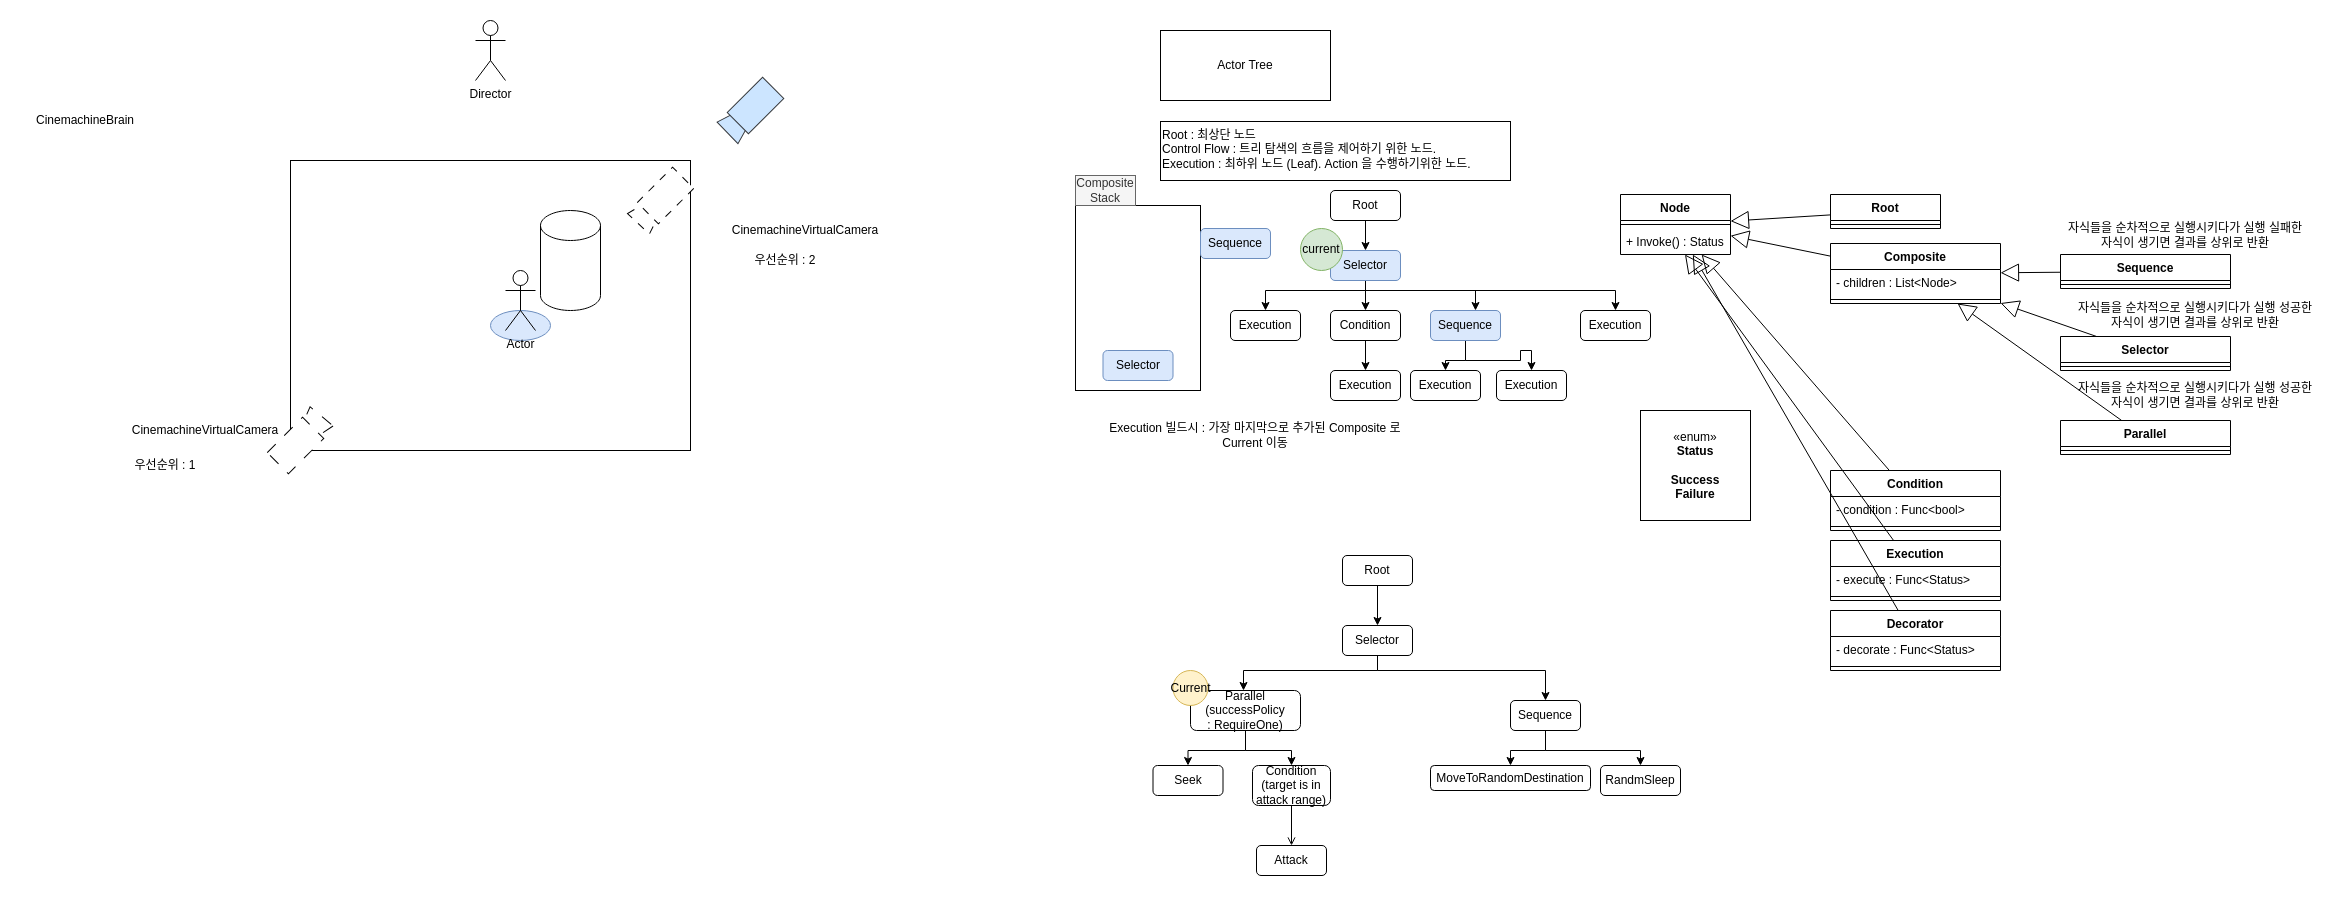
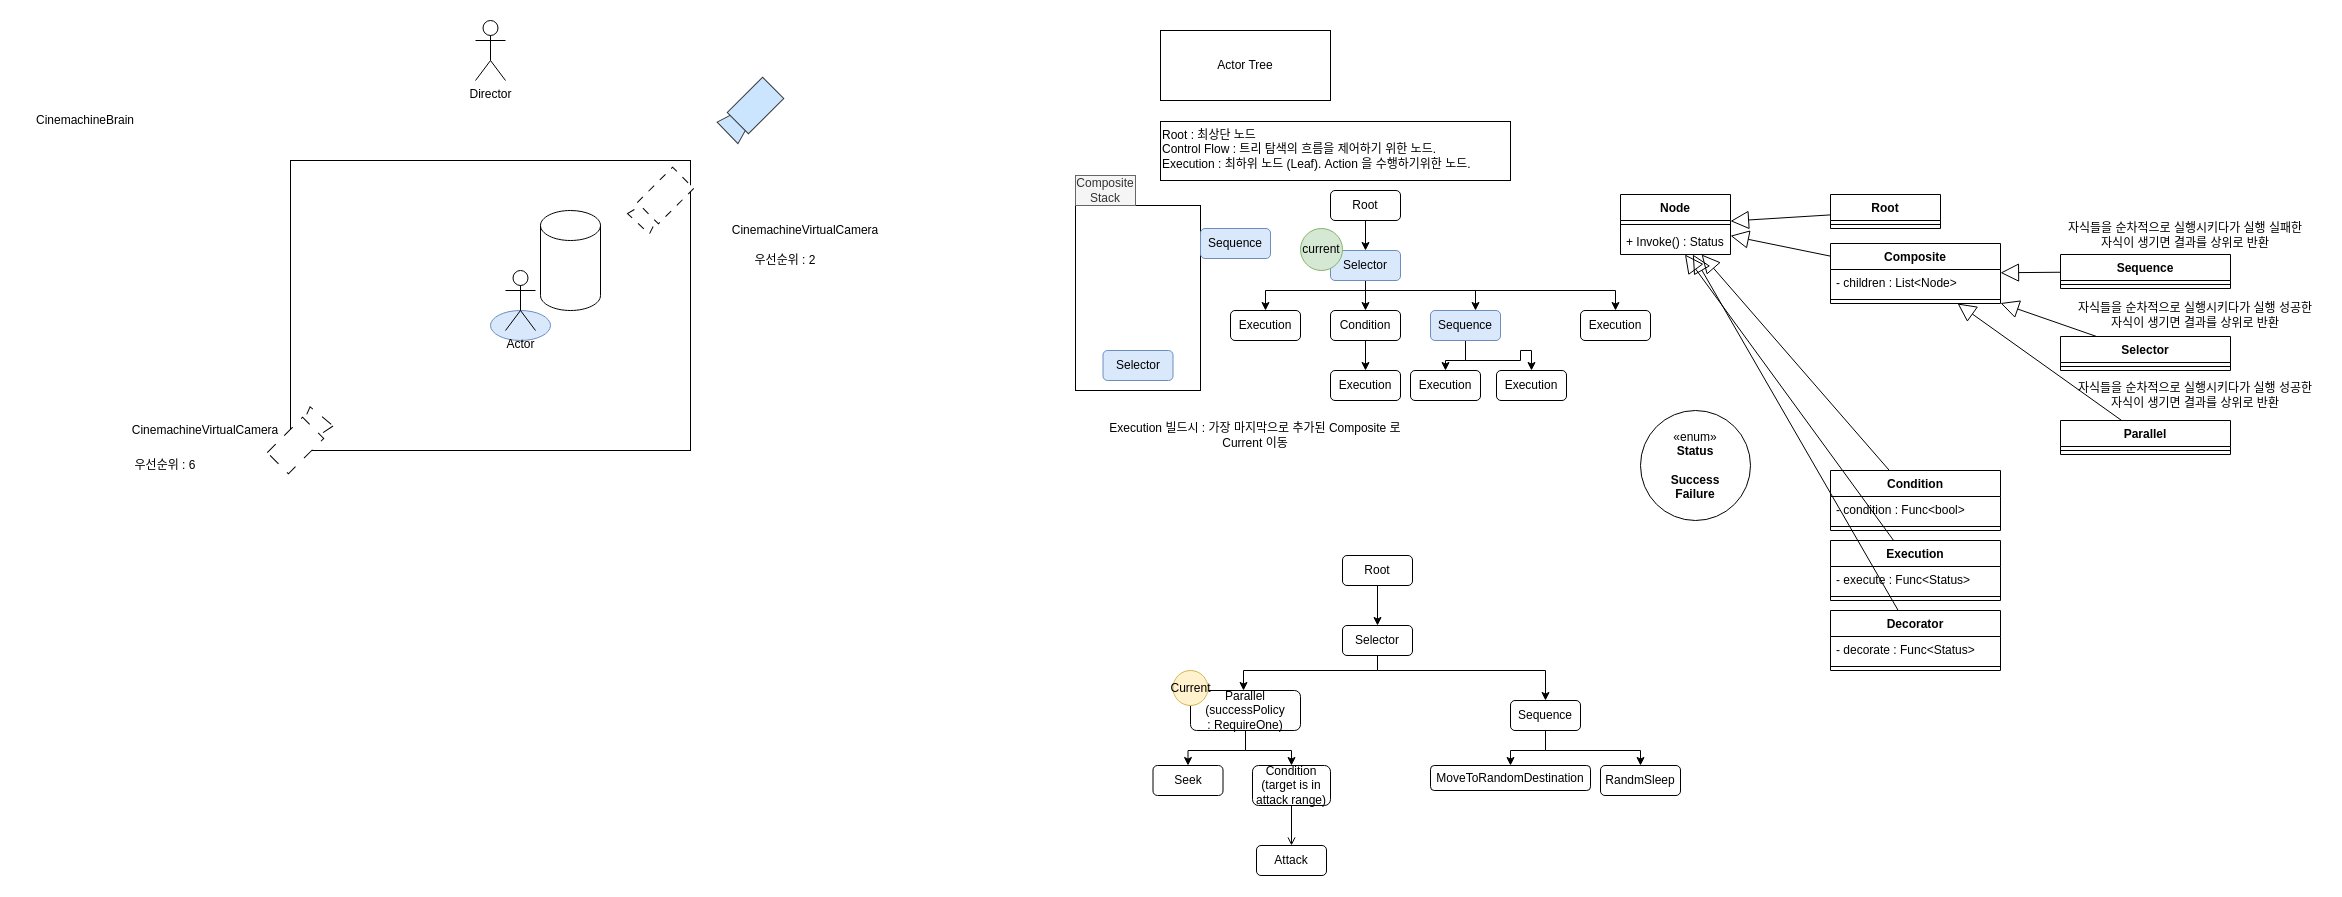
node "우선순위 : 1": label "우선순위 : 1" -> "우선순위 : 6"
node "«enum» Status Success Failure": shape rectangle -> ellipse
